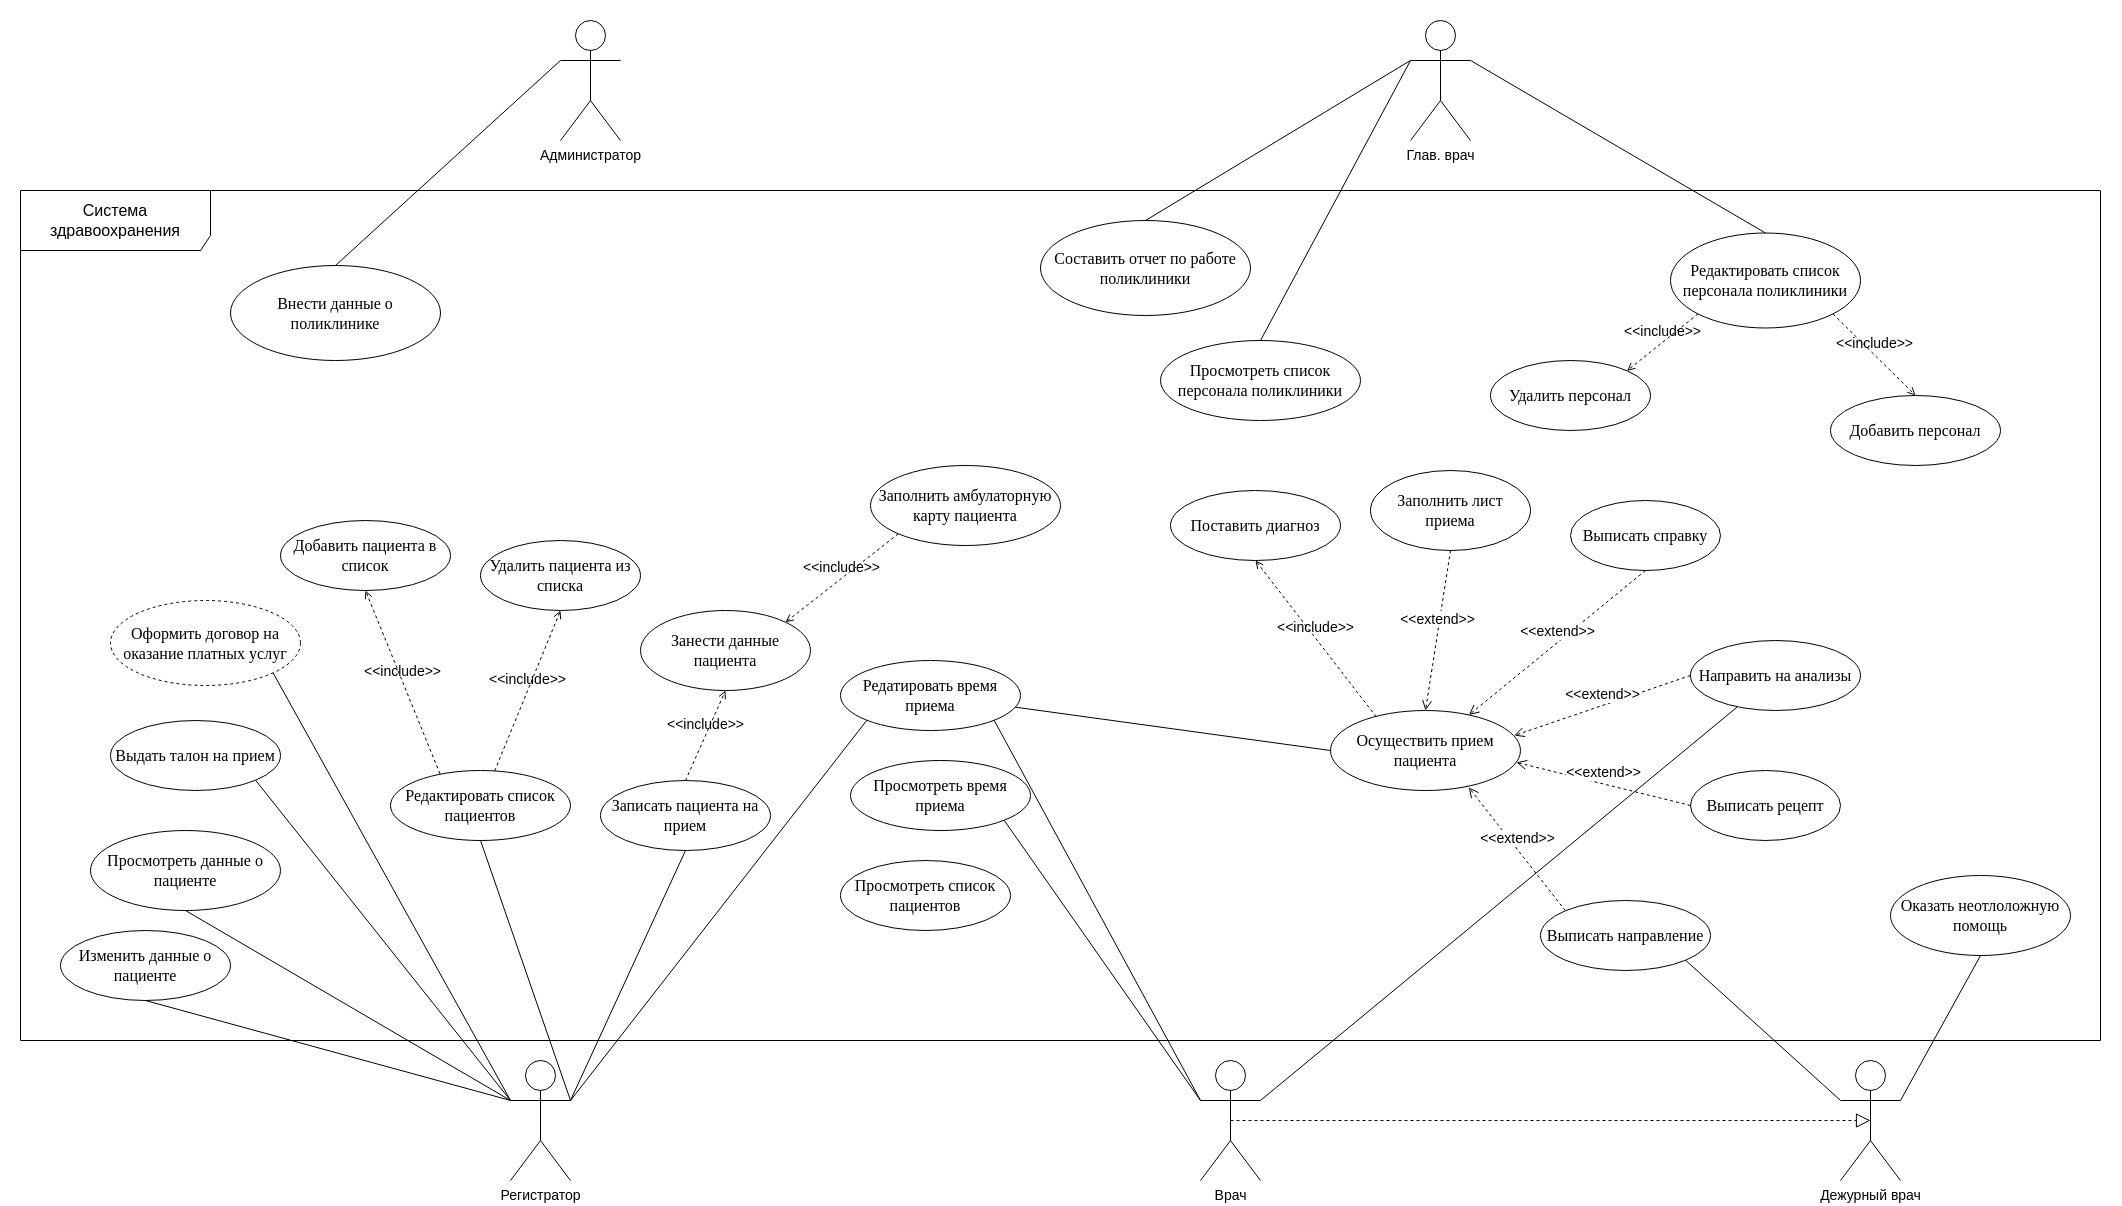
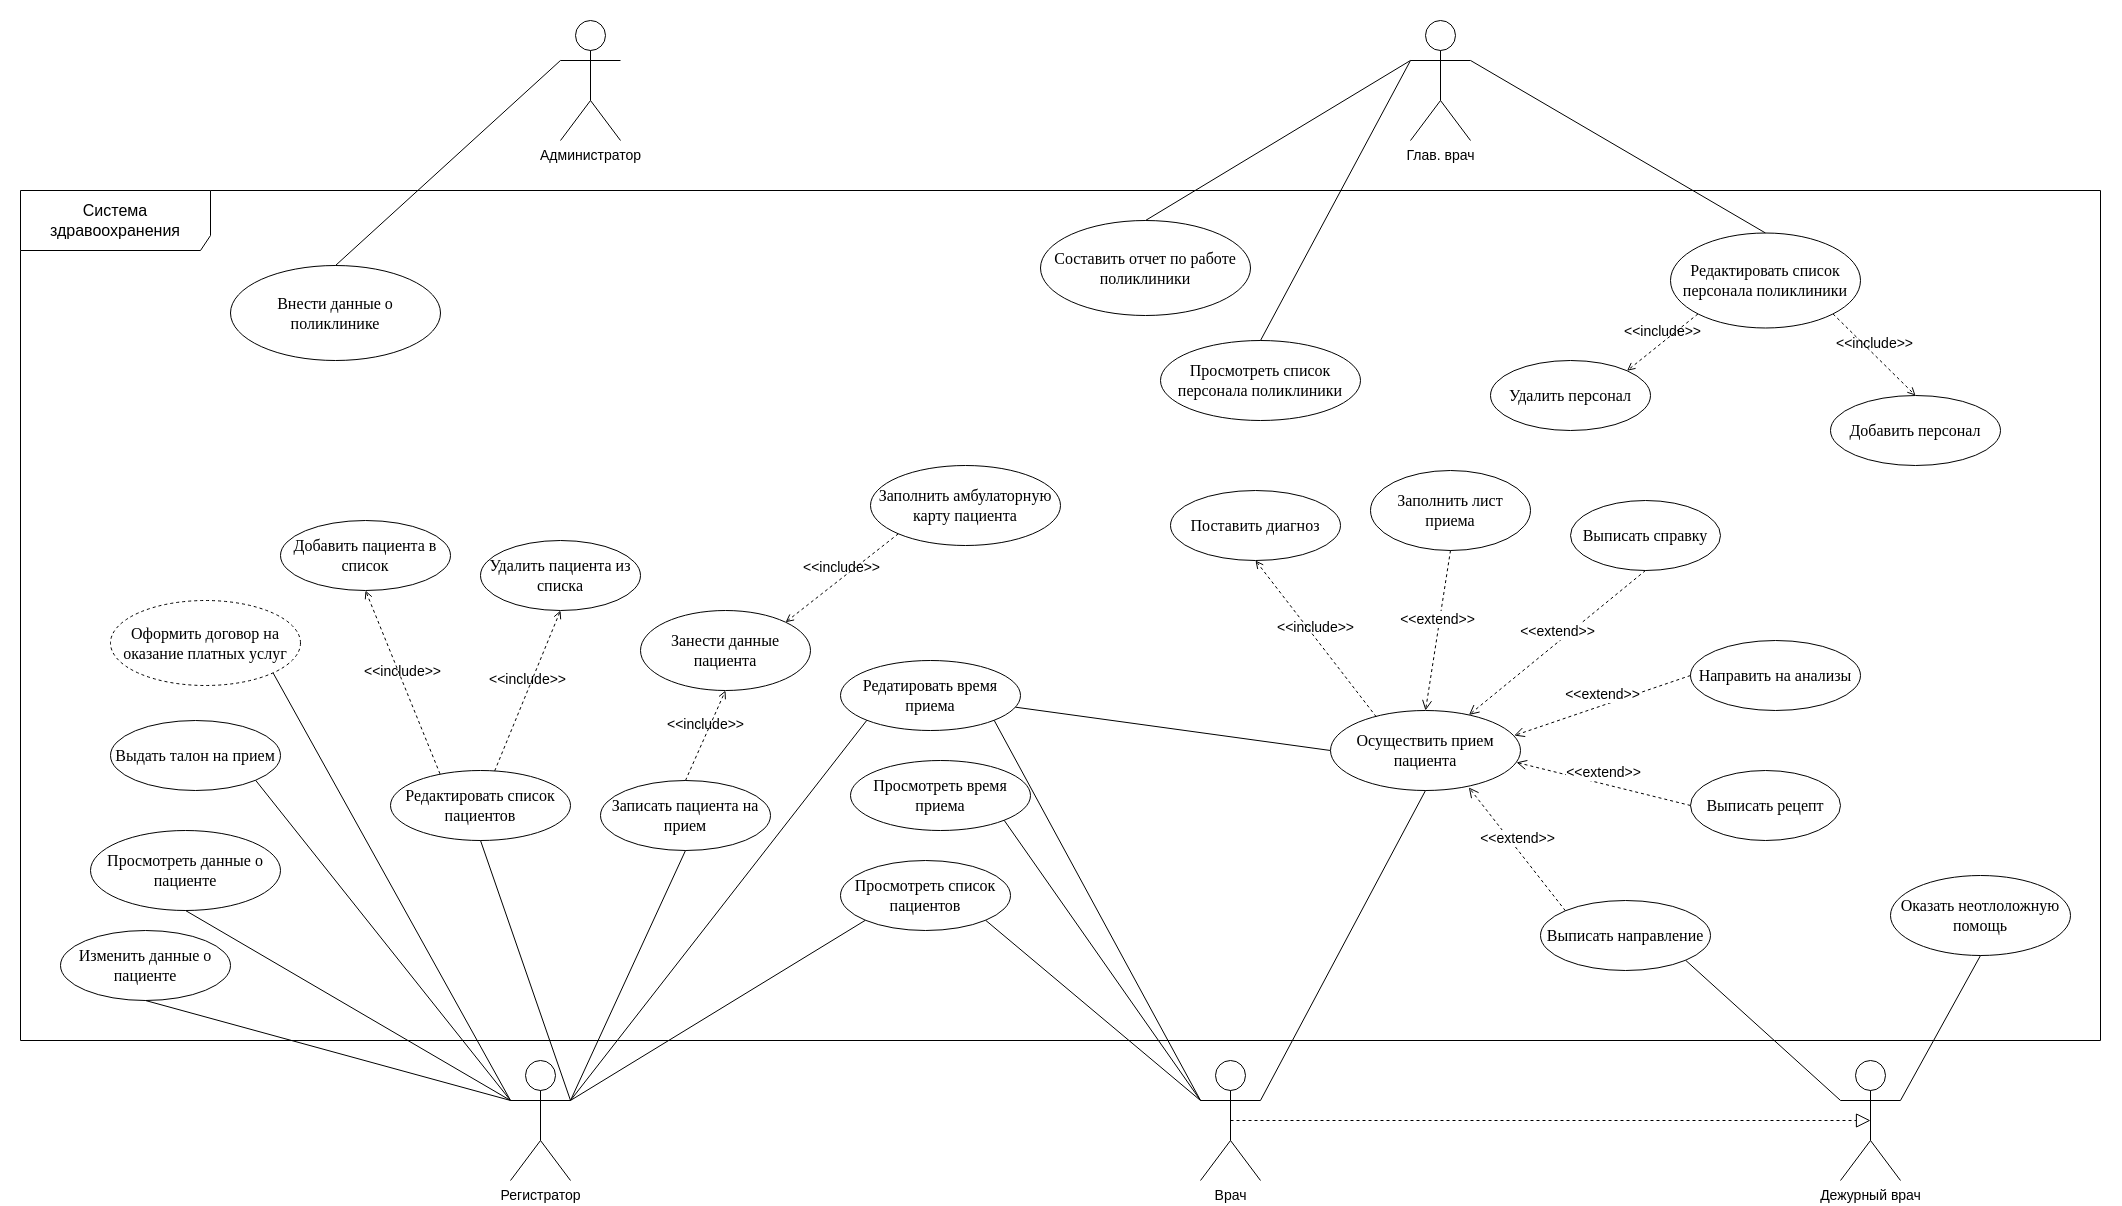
edge "Направить на анализы" -- "Врач": now "Осуществить прием пациента" -- "Врач"
edge "Просмотреть список пациентов" -- "Врач": added
edge "Просмотреть список пациентов" -- "Регистратор": added
